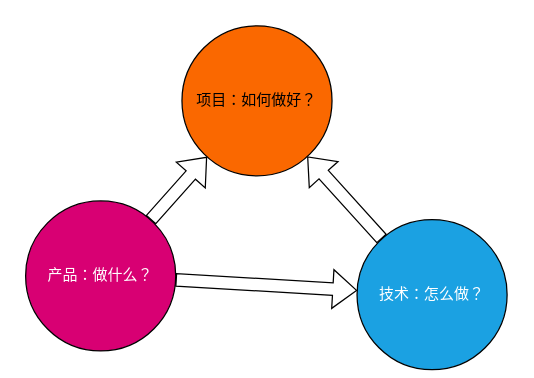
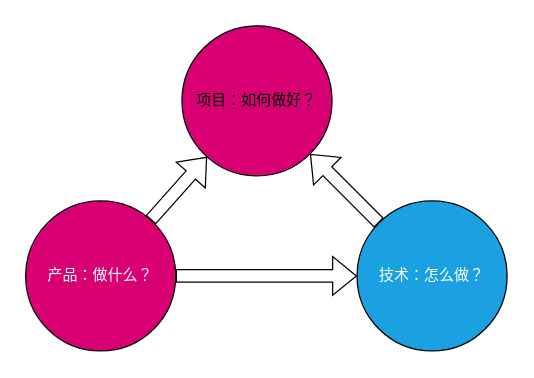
node "项目：如何做好？": fillcolor #fa6800 -> #d80073
node "技术：怎么做？": moved (432, 294) -> (432, 276)
